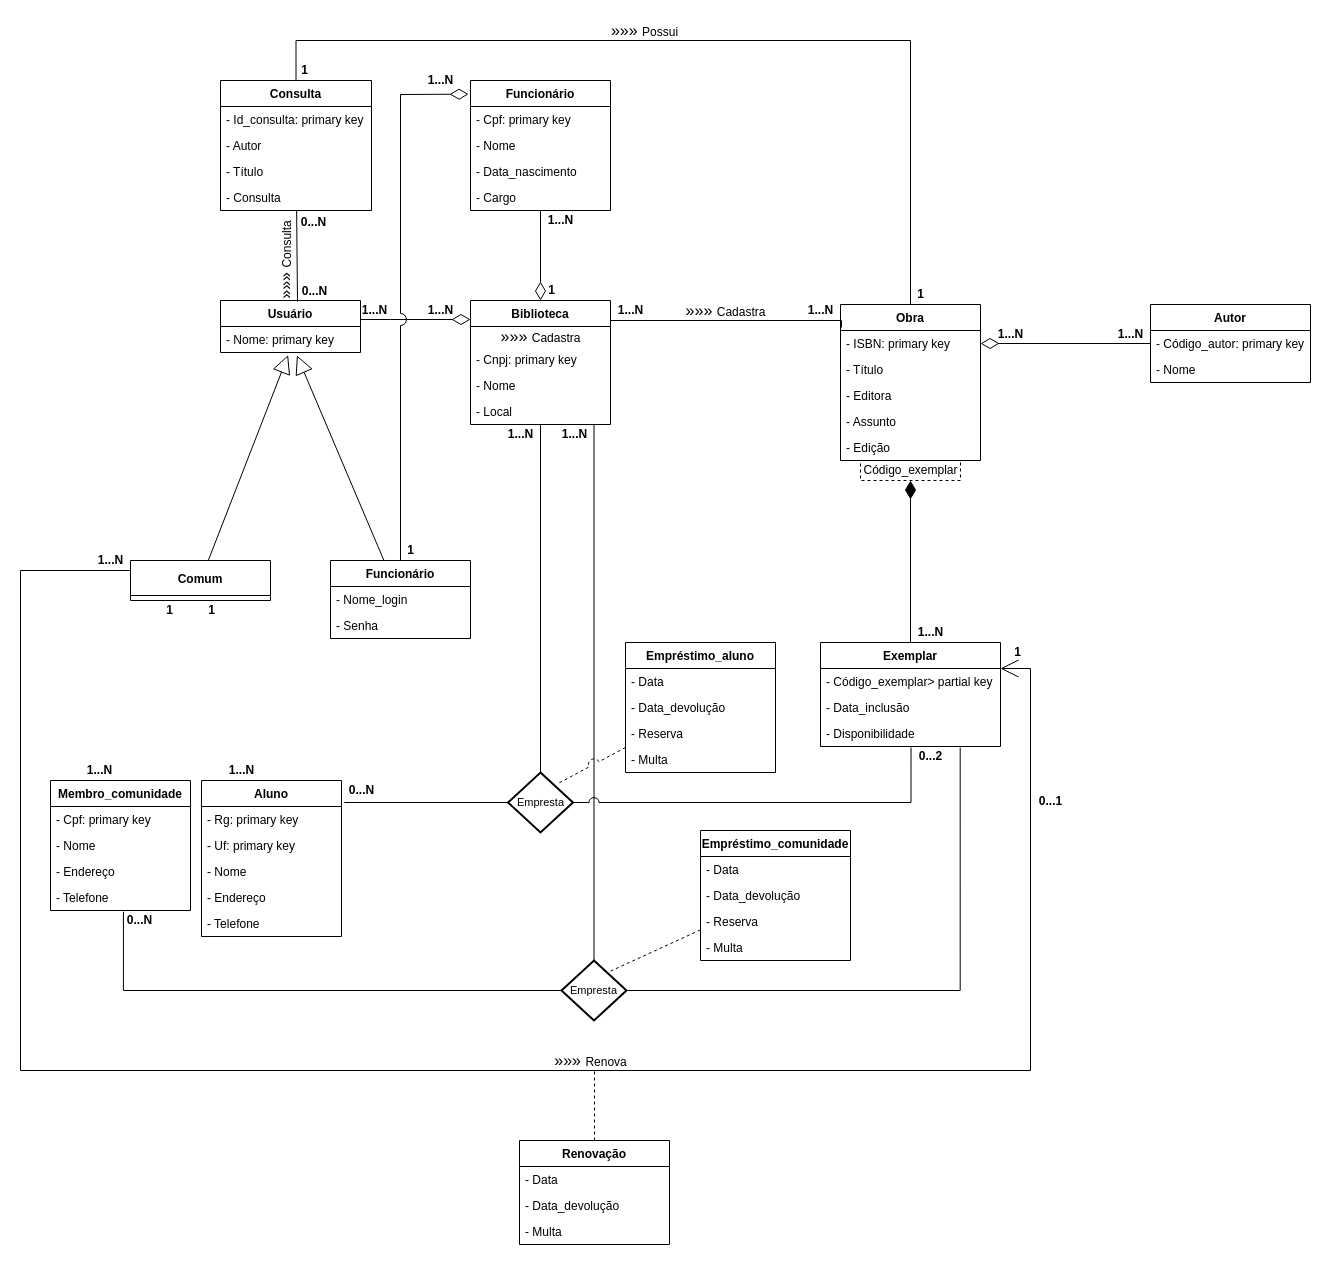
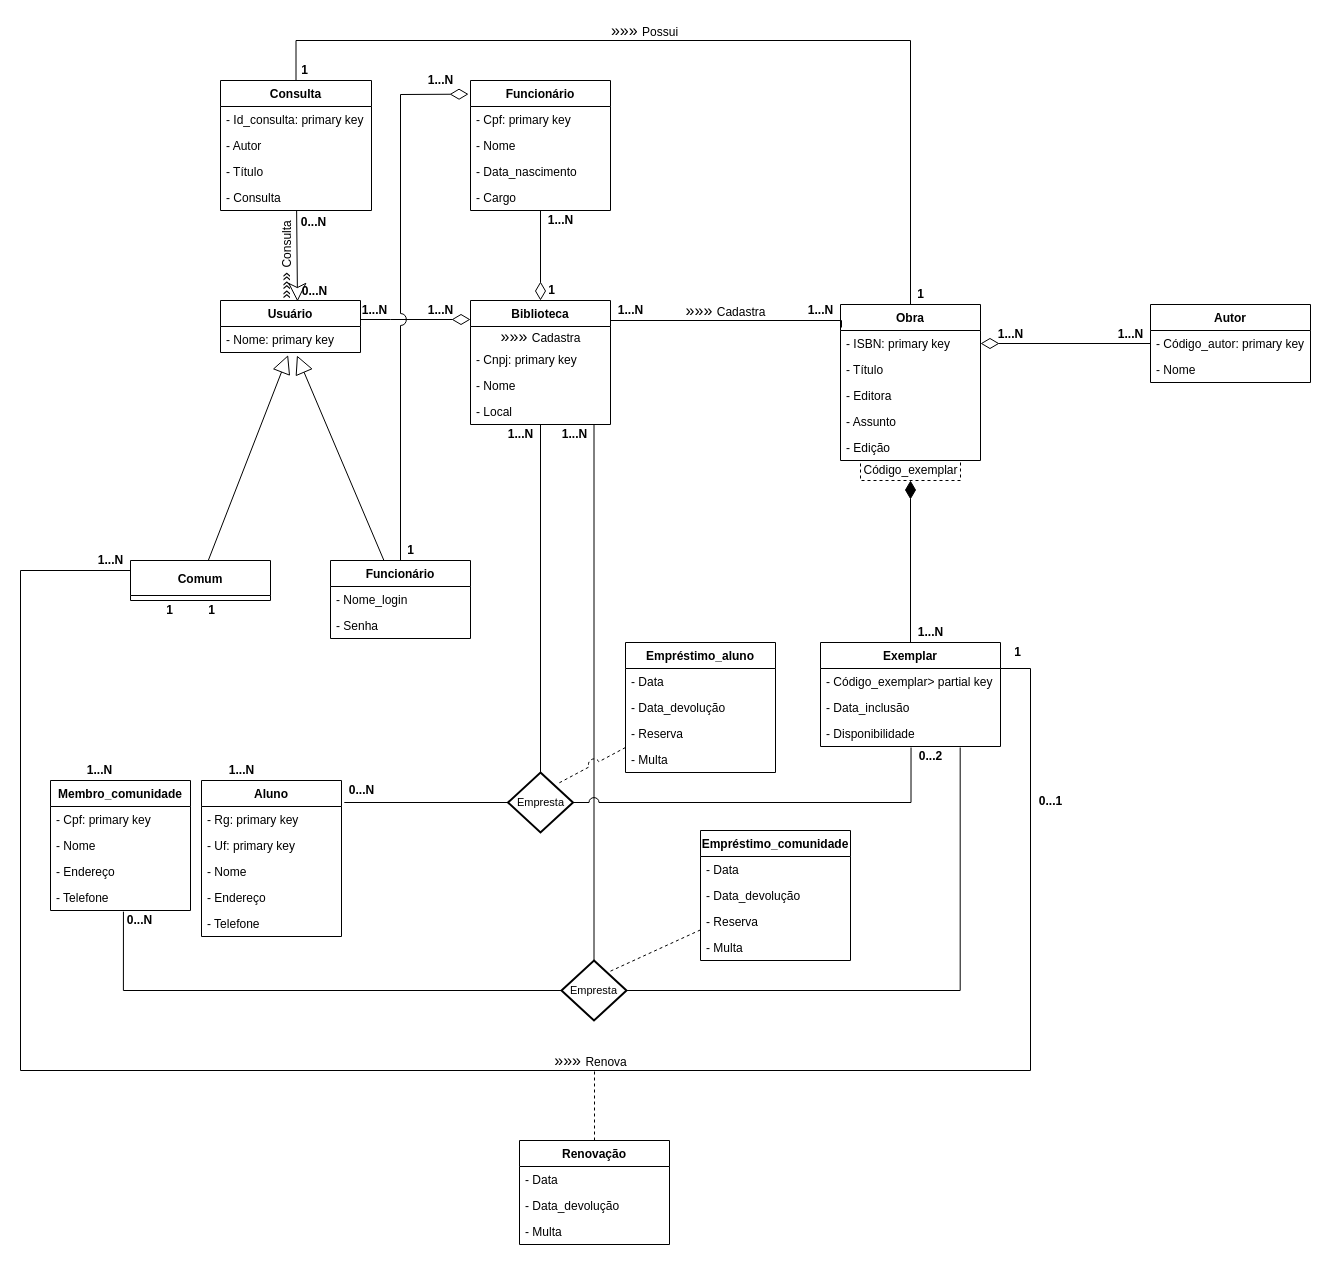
edge "Consulta" -- "Usuário": arrowhead none -> classic
edge "Comum" -> "Exemplar": arrowhead open -> none
